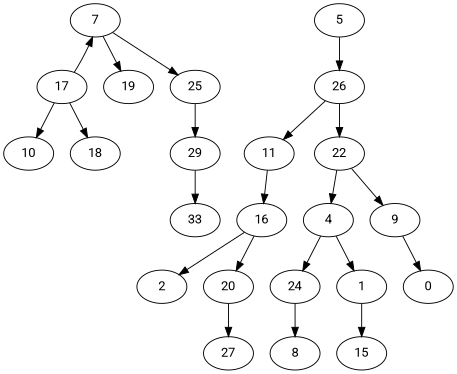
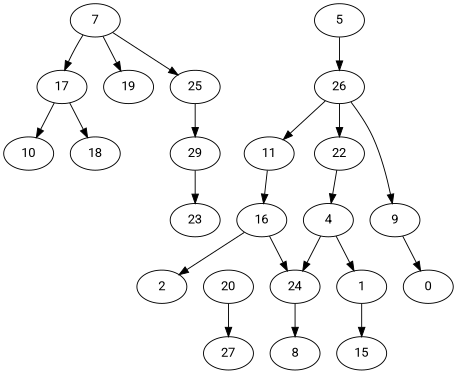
edge "17" -> "7": reversed
edge "22" -> "9": now "26" -> "9"
node "33": label "33" -> "23"
edge "16" -> "20": now "16" -> "24"
